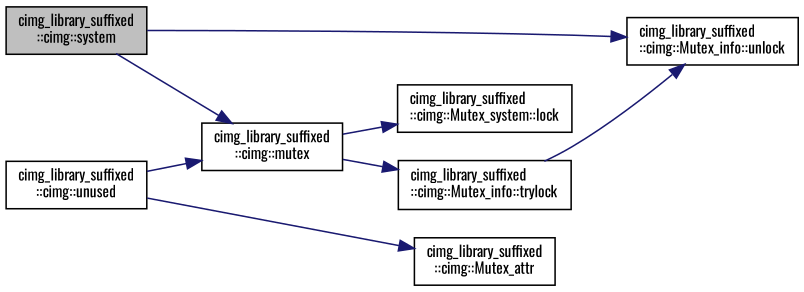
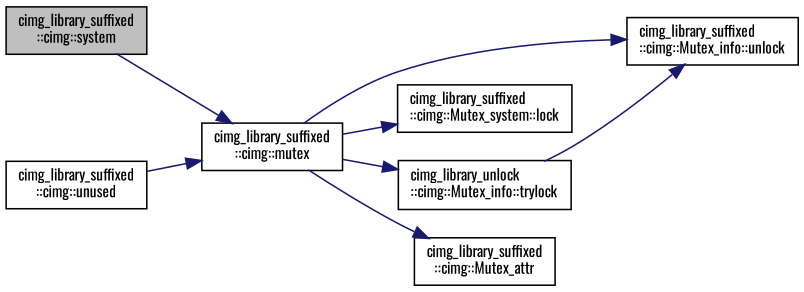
edge "cimg_library_suffixed ::cimg::system" -> "cimg_library_suffixed ::cimg::Mutex_info::unlock": now "cimg_library_suffixed ::cimg::mutex" -> "cimg_library_suffixed ::cimg::Mutex_info::unlock"
node "cimg_library_suffixed ::cimg::Mutex_info::trylock": label "cimg_library_suffixed ::cimg::Mutex_info::trylock" -> "cimg_library_unlock ::cimg::Mutex_info::trylock"
edge "cimg_library_suffixed ::cimg::unused" -> "cimg_library_suffixed ::cimg::Mutex_attr": now "cimg_library_suffixed ::cimg::mutex" -> "cimg_library_suffixed ::cimg::Mutex_attr"
